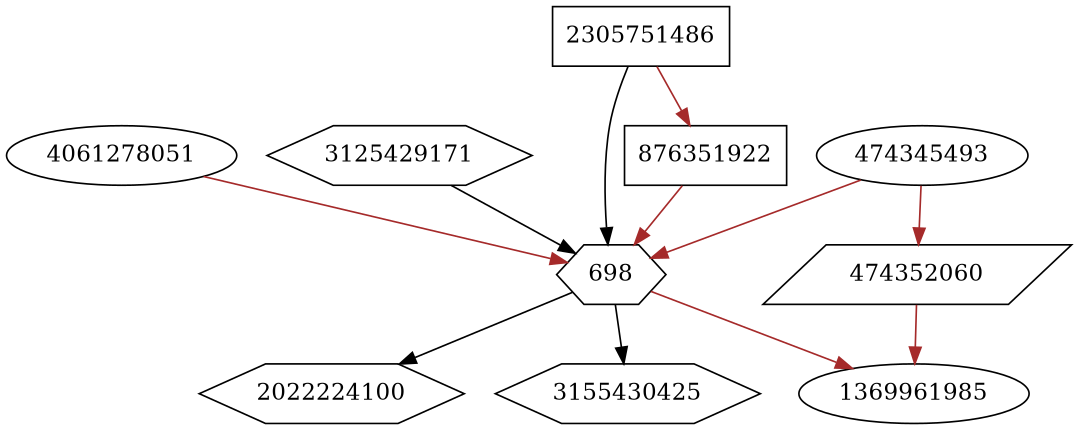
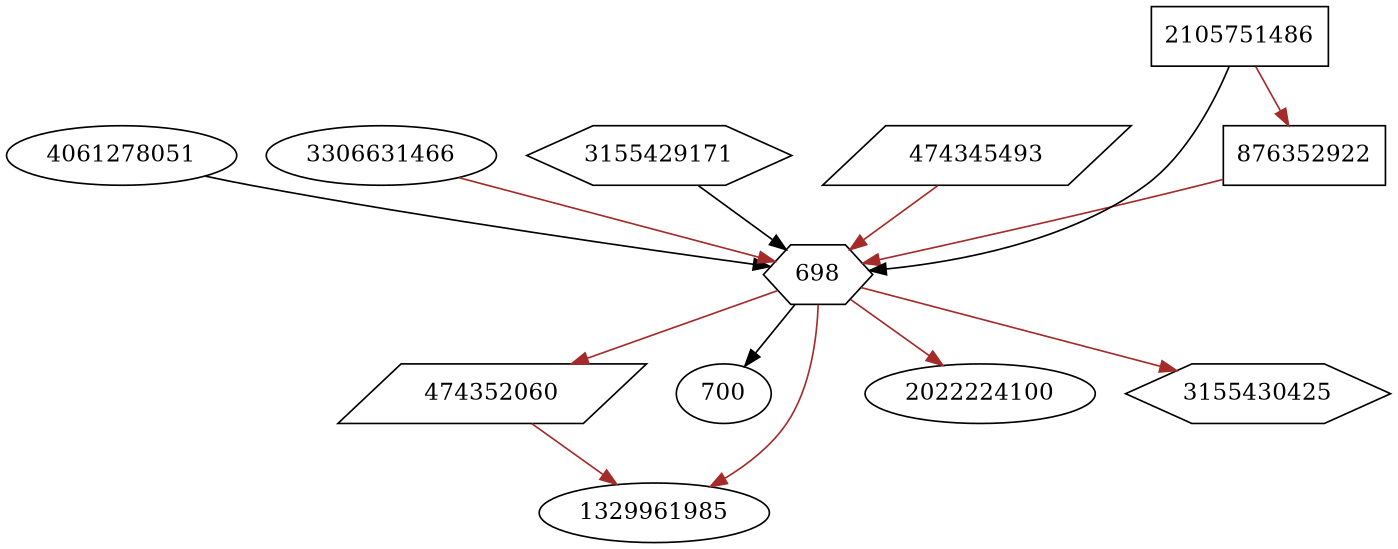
node "2305751486": label "2305751486" -> "2105751486"
node "3306631466": added
node "3125429171": label "3125429171" -> "3155429171"
node "876351922": label "876351922" -> "876352922"
node "474345493": shape ellipse -> parallelogram
edge "474345493" -> "474352060": now "698" -> "474352060"
edge "4061278051" -> "698": color brown -> black
edge "698" -> "2022224100": color black -> brown
edge "698" -> "3155430425": color black -> brown
node "2022224100": shape hexagon -> ellipse
node "700": added
node "1369961985": label "1369961985" -> "1329961985"
